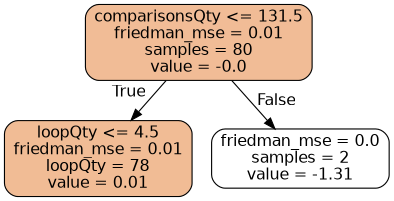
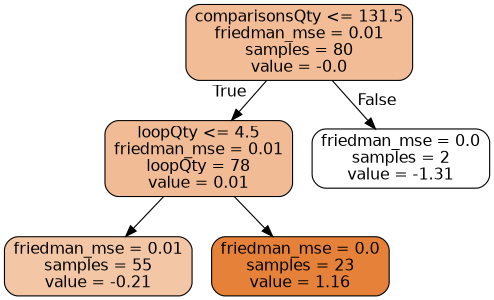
node "friedman_mse = 0.01 samples = 55 value = -0.21": added
node "friedman_mse = 0.0 samples = 23 value = 1.16": added
